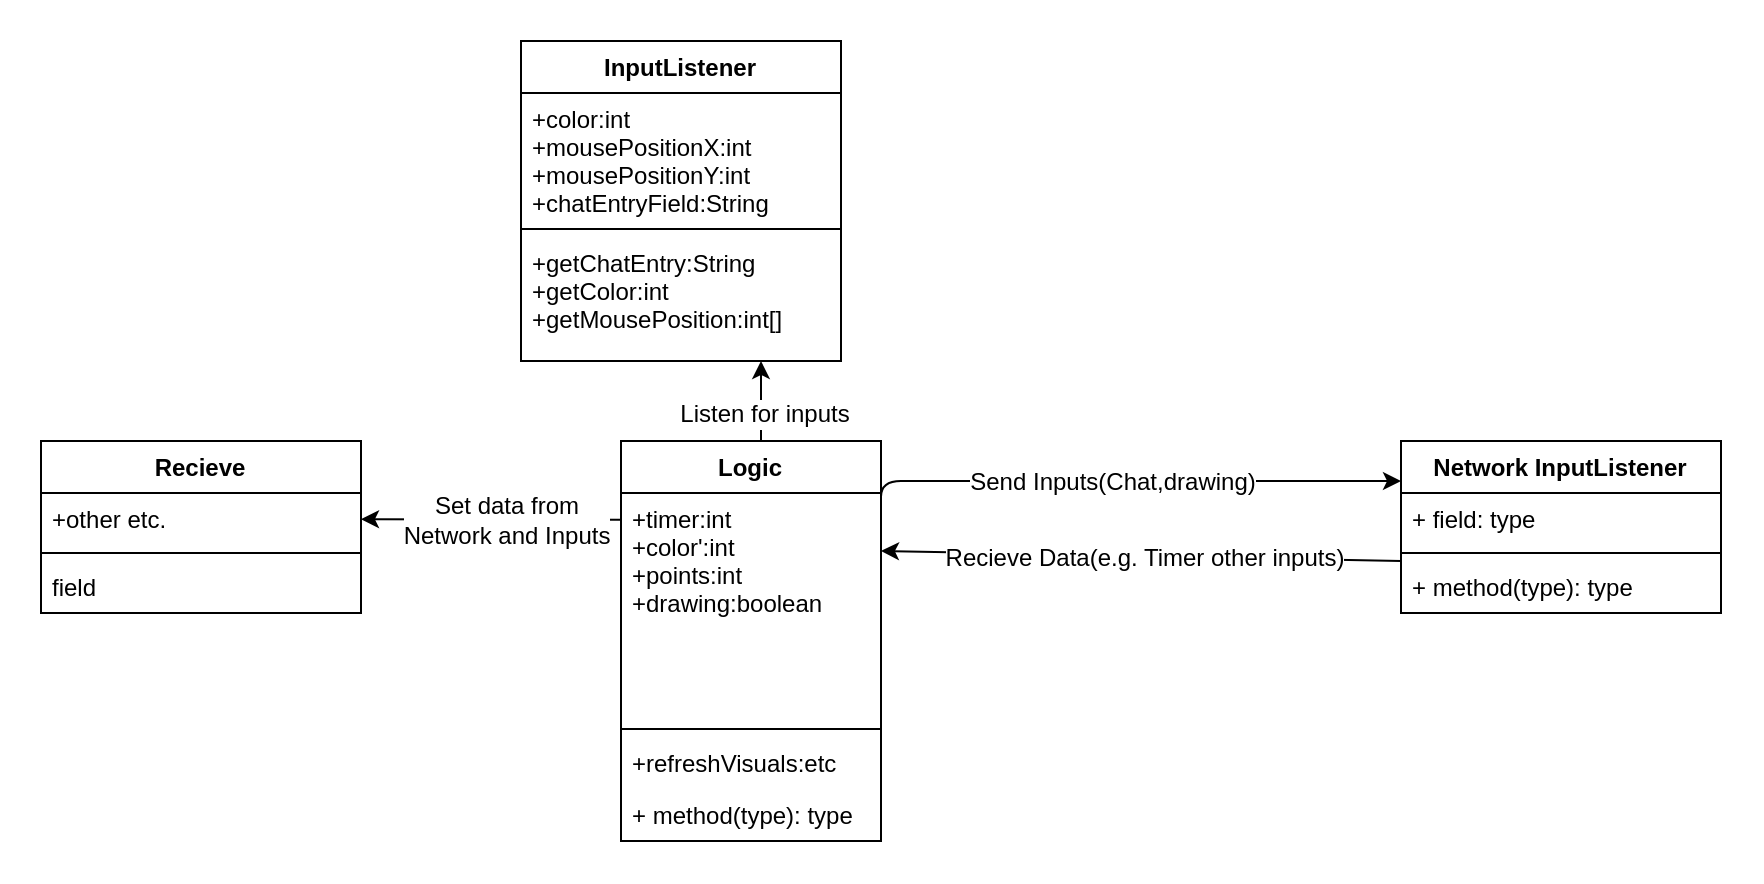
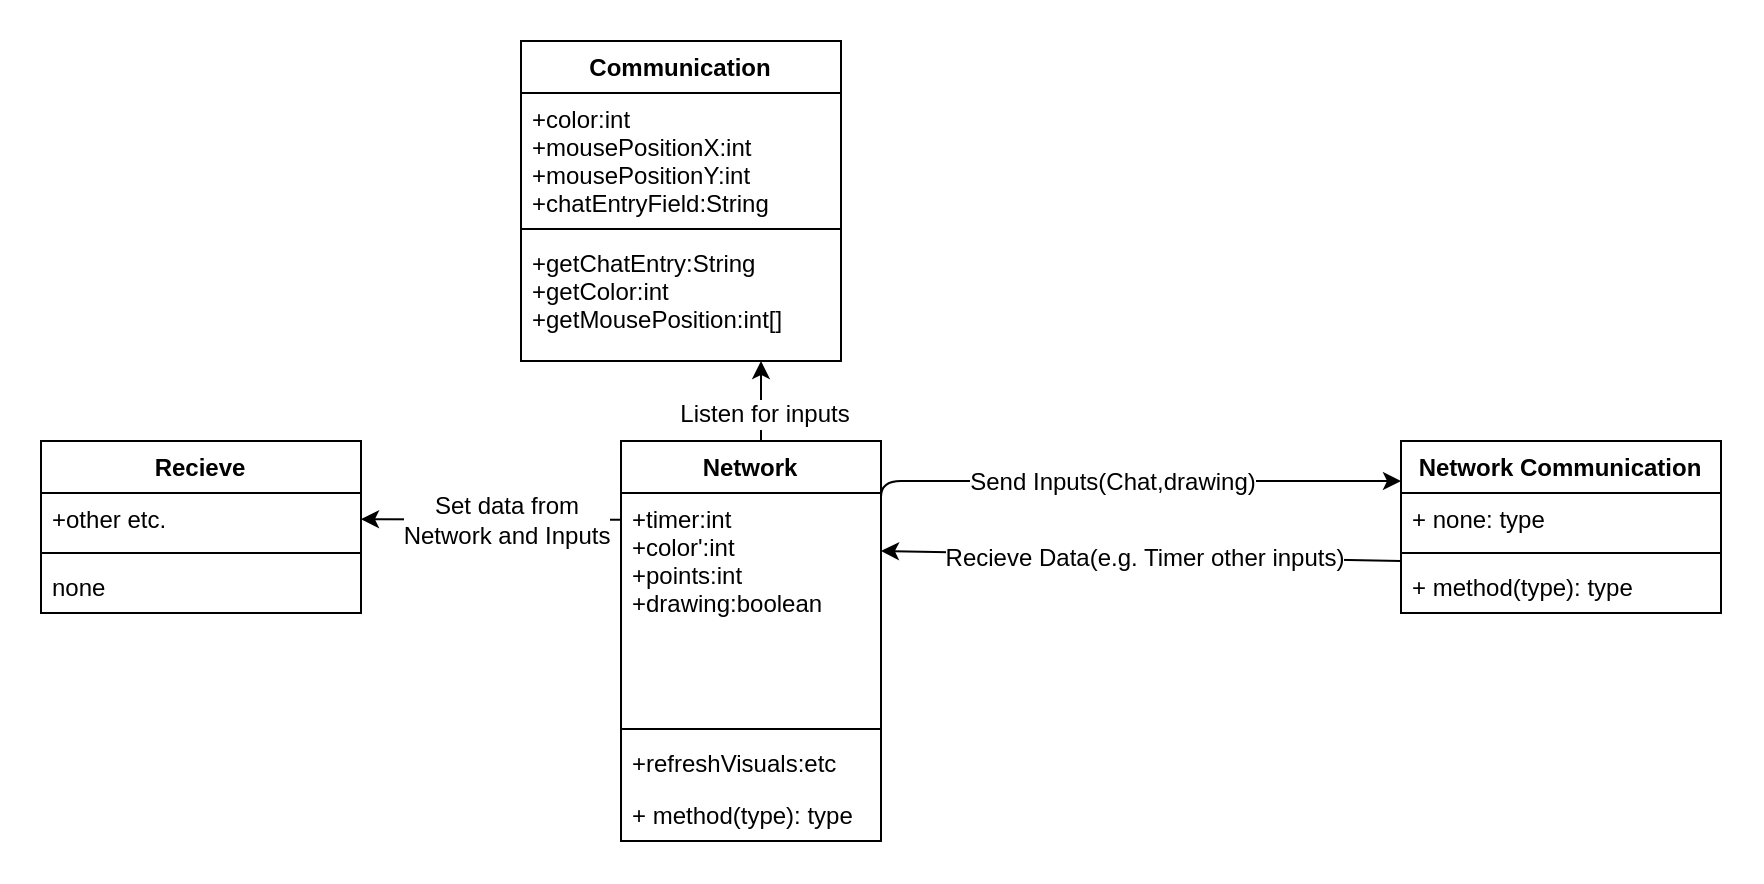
node "InputListener": label "InputListener" -> "Communication"
node "Logic": label "Logic" -> "Network"
node "Network InputListener": label "Network InputListener" -> "Network Communication"
node "+ field: type": label "+ field: type" -> "+ none: type"
node "field": label "field" -> "none"
